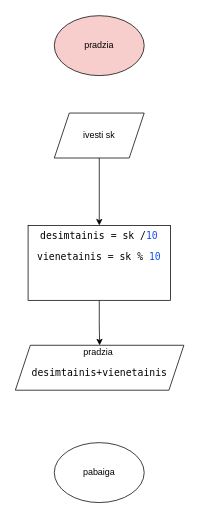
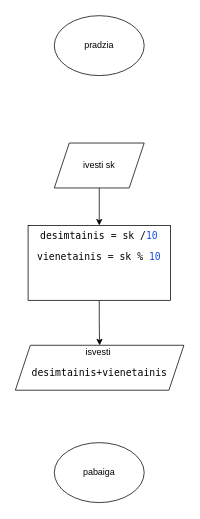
node "pradzia": fillcolor #f8cecc -> #ffffff
node "ivesti sk": moved (99, 135) -> (99, 165)
node "pradzia desimtainis+vienetainis": label "pradzia desimtainis+vienetainis" -> "isvesti desimtainis+vienetainis"
